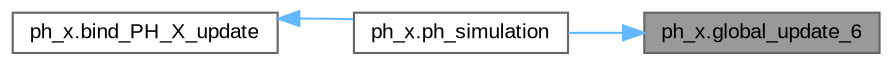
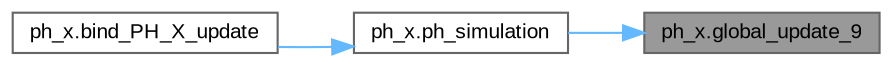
edge "ph_x.ph_simulation" -> "ph_x.bind_PH_X_update": reversed
node "ph_x.global_update_6": label "ph_x.global_update_6" -> "ph_x.global_update_9"
